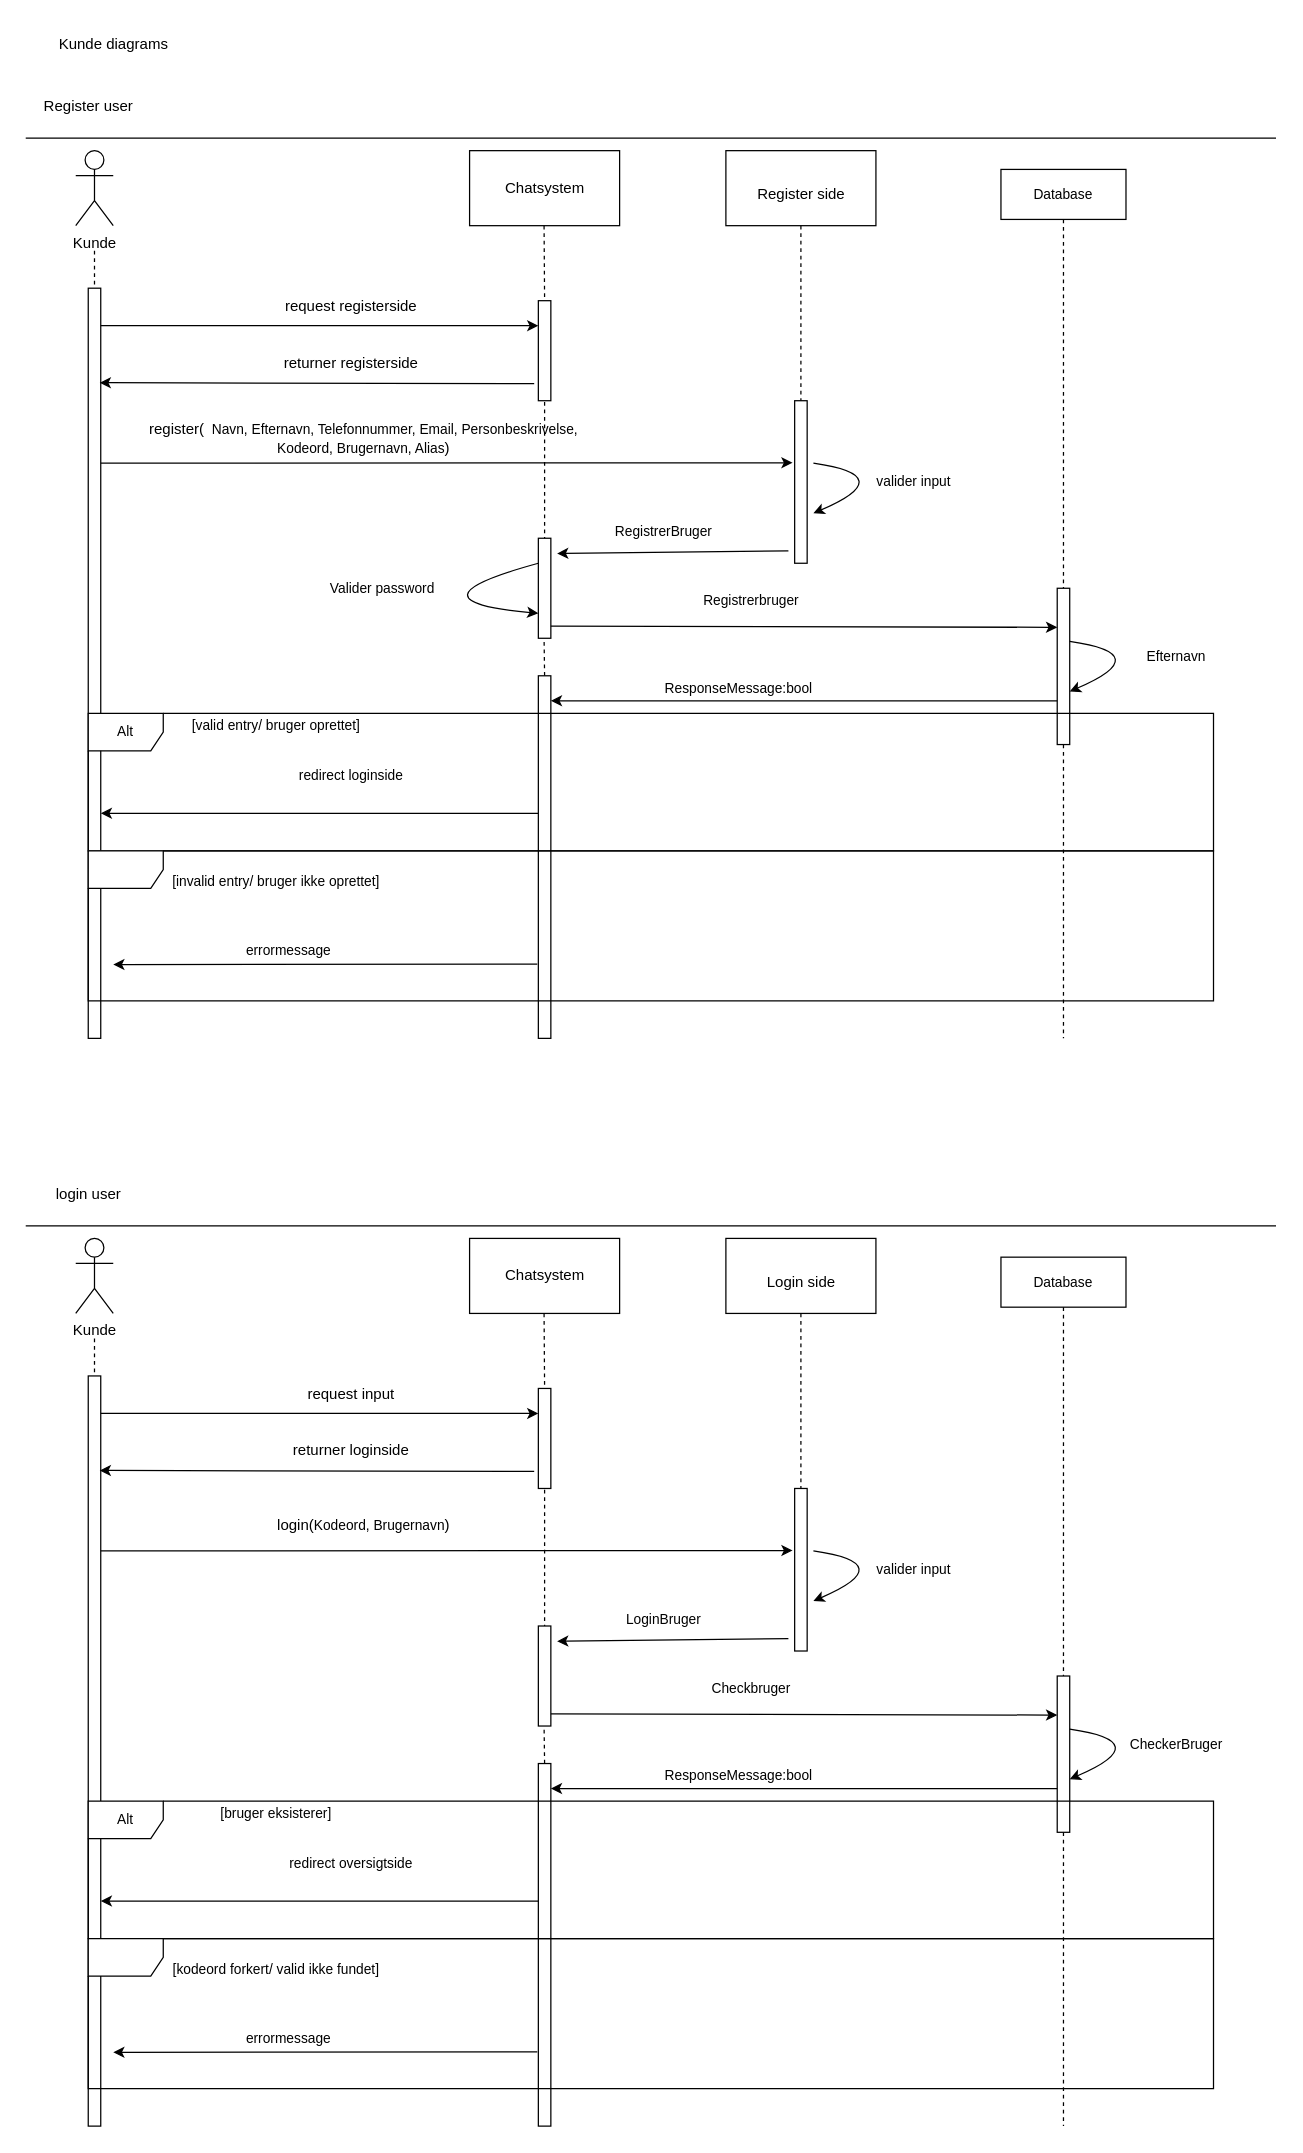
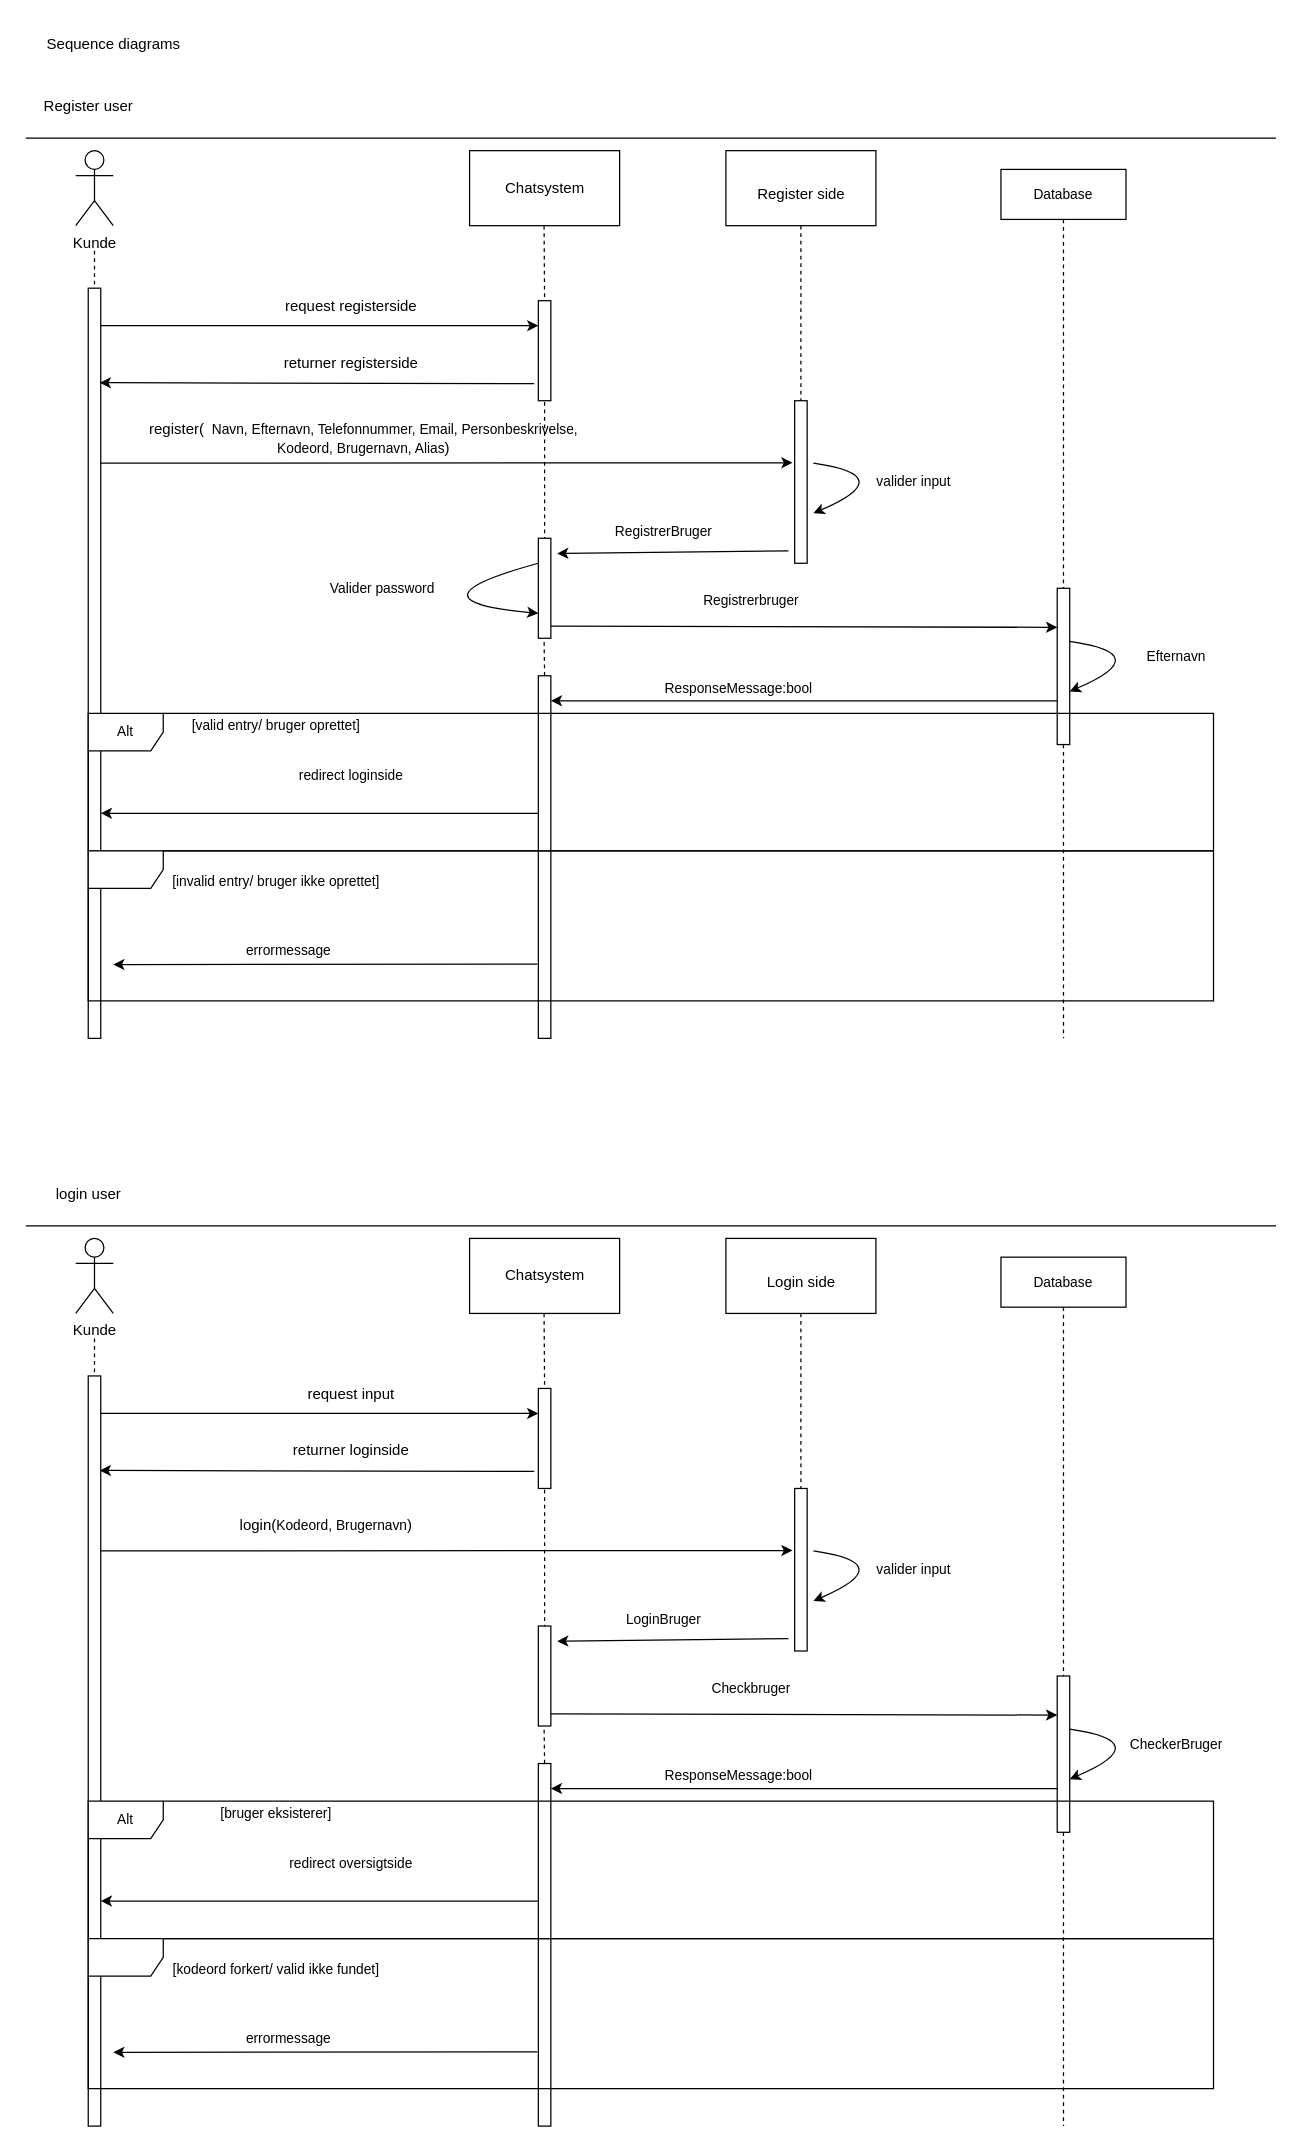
node "Kunde diagrams": label "Kunde diagrams" -> "Sequence diagrams"
node "login(Kodeord, Brugernavn)": moved (363, 1526) -> (326, 1526)
